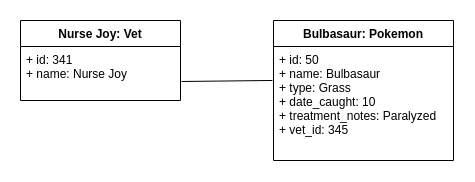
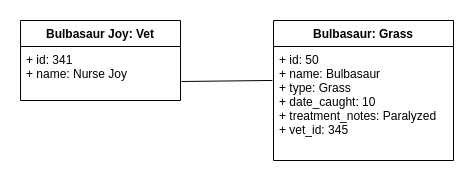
node "Nurse Joy: Vet": label "Nurse Joy: Vet" -> "Bulbasaur Joy: Vet"
node "Bulbasaur: Pokemon": label "Bulbasaur: Pokemon" -> "Bulbasaur: Grass"
